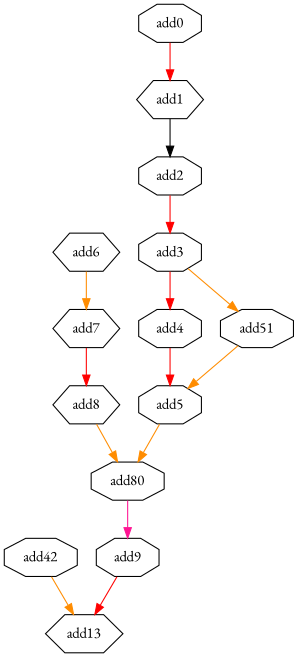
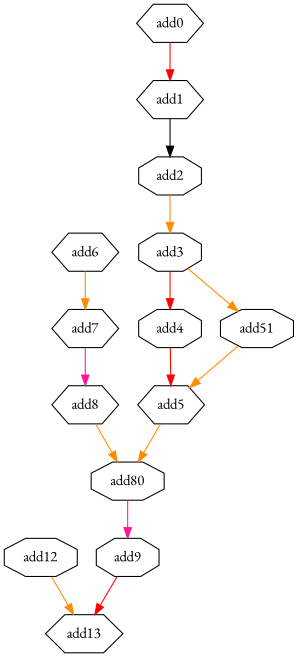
node "add0": shape octagon -> hexagon
edge "add2" -> "add3": color red -> darkorange
edge "add7" -> "add8": color red -> deeppink
node "add5": shape octagon -> hexagon
node "add42": label "add42" -> "add12"
